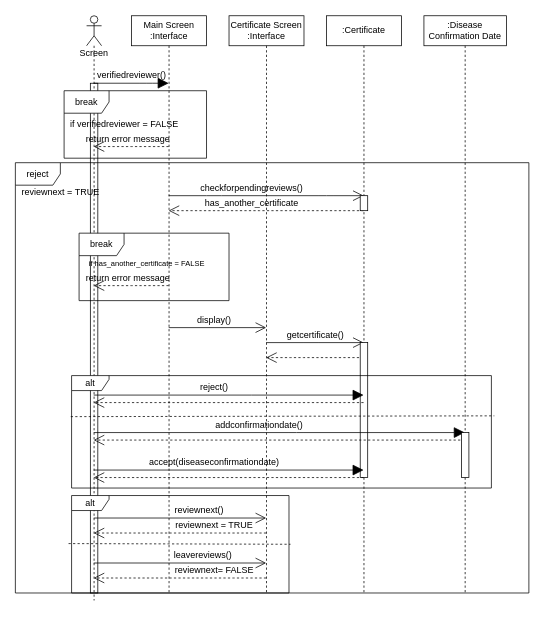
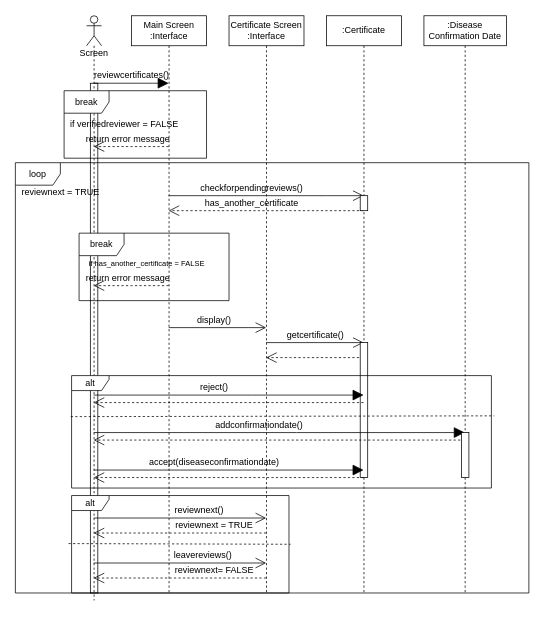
node "verifiedreviewer()": label "verifiedreviewer()" -> "reviewcertificates()"
node "reject": label "reject" -> "loop"
